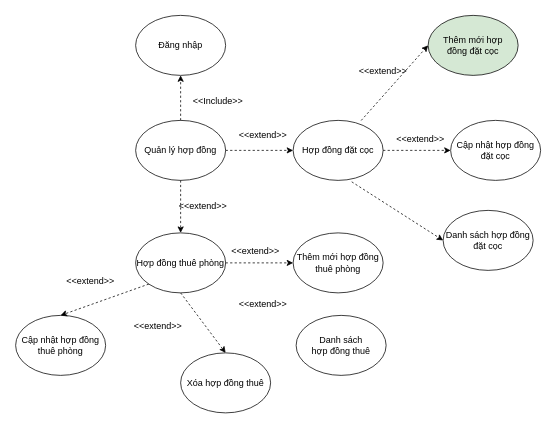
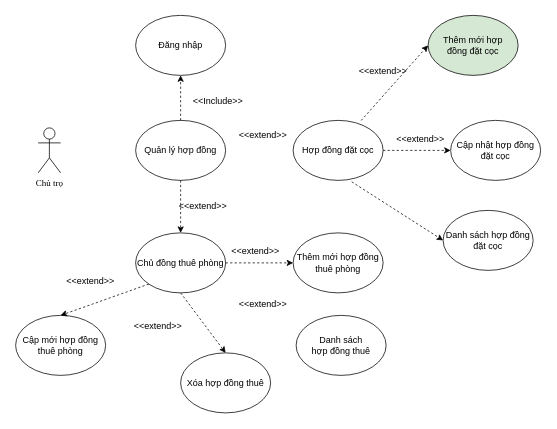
node "Chủ trọ": added
edge "Quản lý hợp đồng" -> "Hợp đồng đặt cọc": removed
node "Hợp đồng thuê phòng": label "Hợp đồng thuê phòng" -> "Chủ đồng thuê phòng"
node "Cập nhật hợp đồng thuê phòng": label "Cập nhật hợp đồng thuê phòng" -> "Cập mới hợp đồng thuê phòng"
